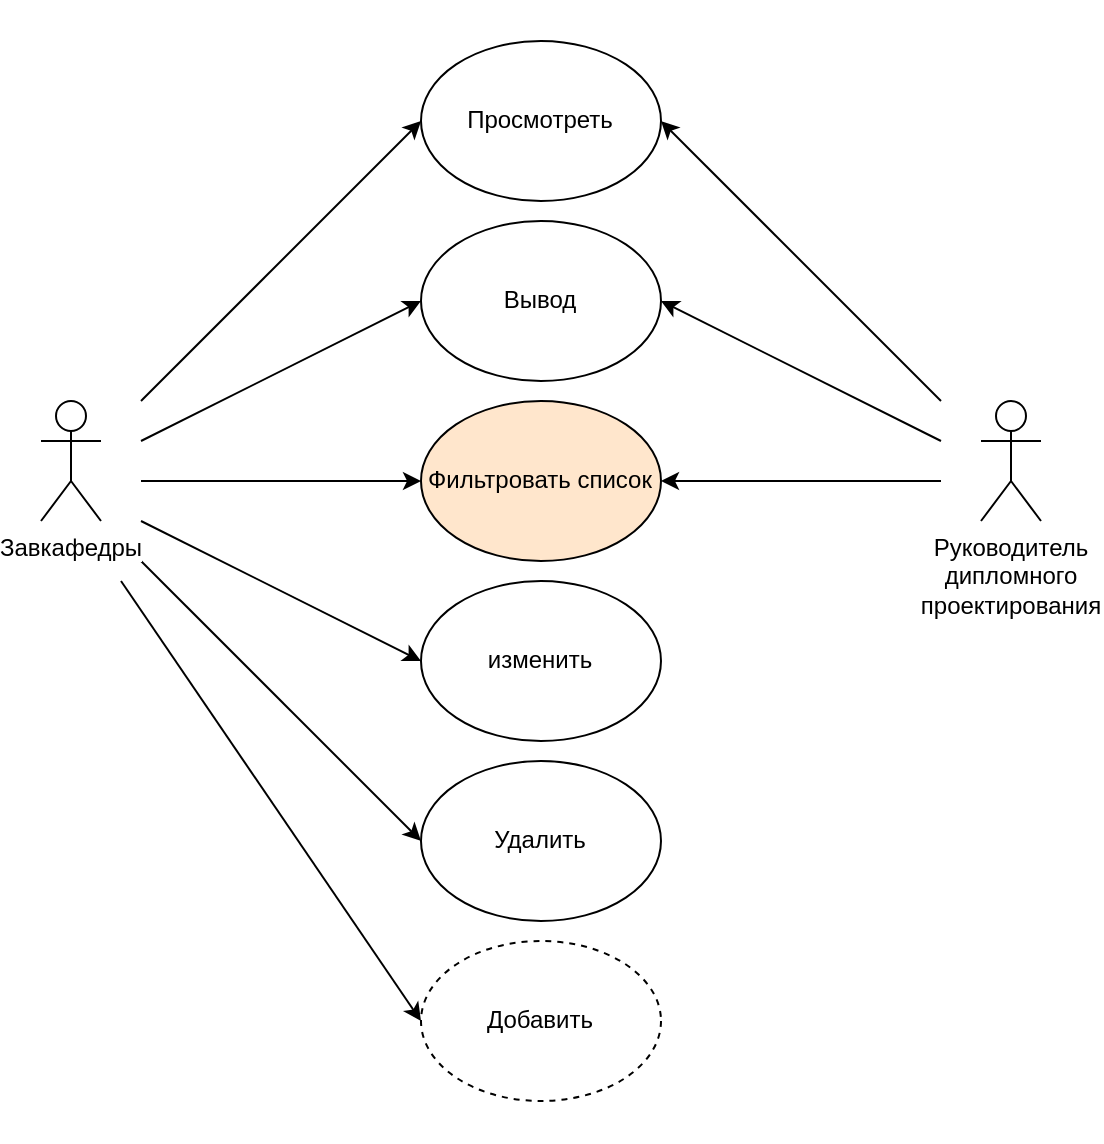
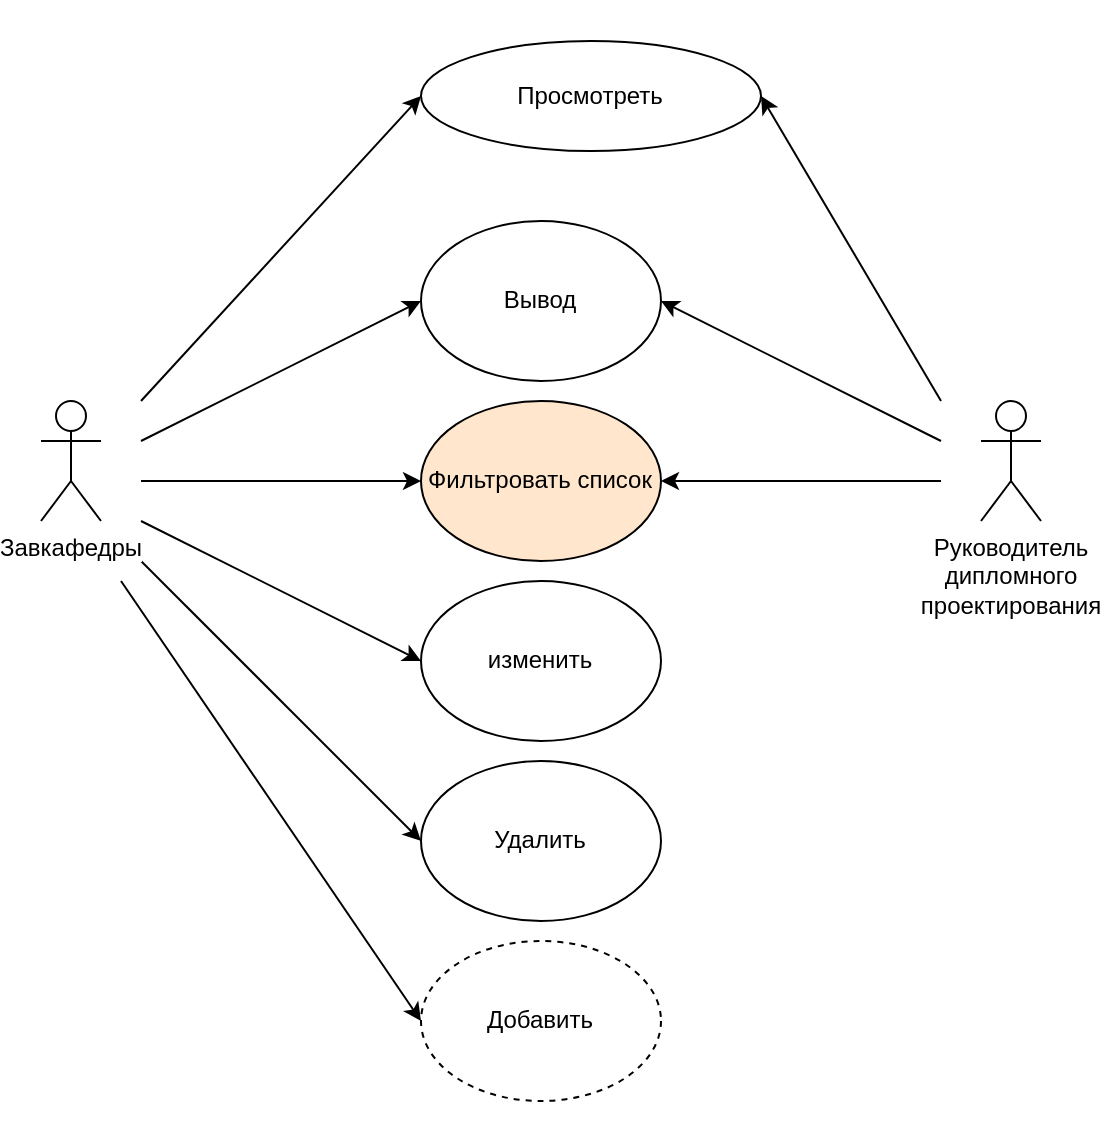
node "Просмотреть": size 240x160 -> 340x110
